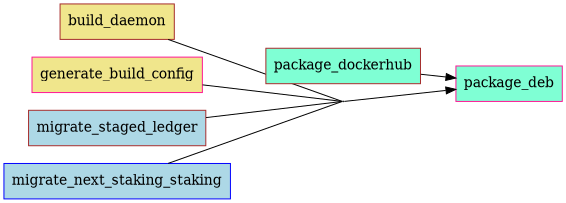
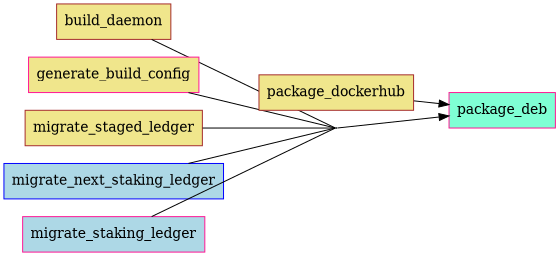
node "package_dockerhub": fillcolor aquamarine -> khaki
node "migrate_staged_ledger": fillcolor lightblue -> khaki
node "migrate_next_staking_staking": label "migrate_next_staking_staking" -> "migrate_next_staking_ledger"
node "migrate_staking_ledger": added
